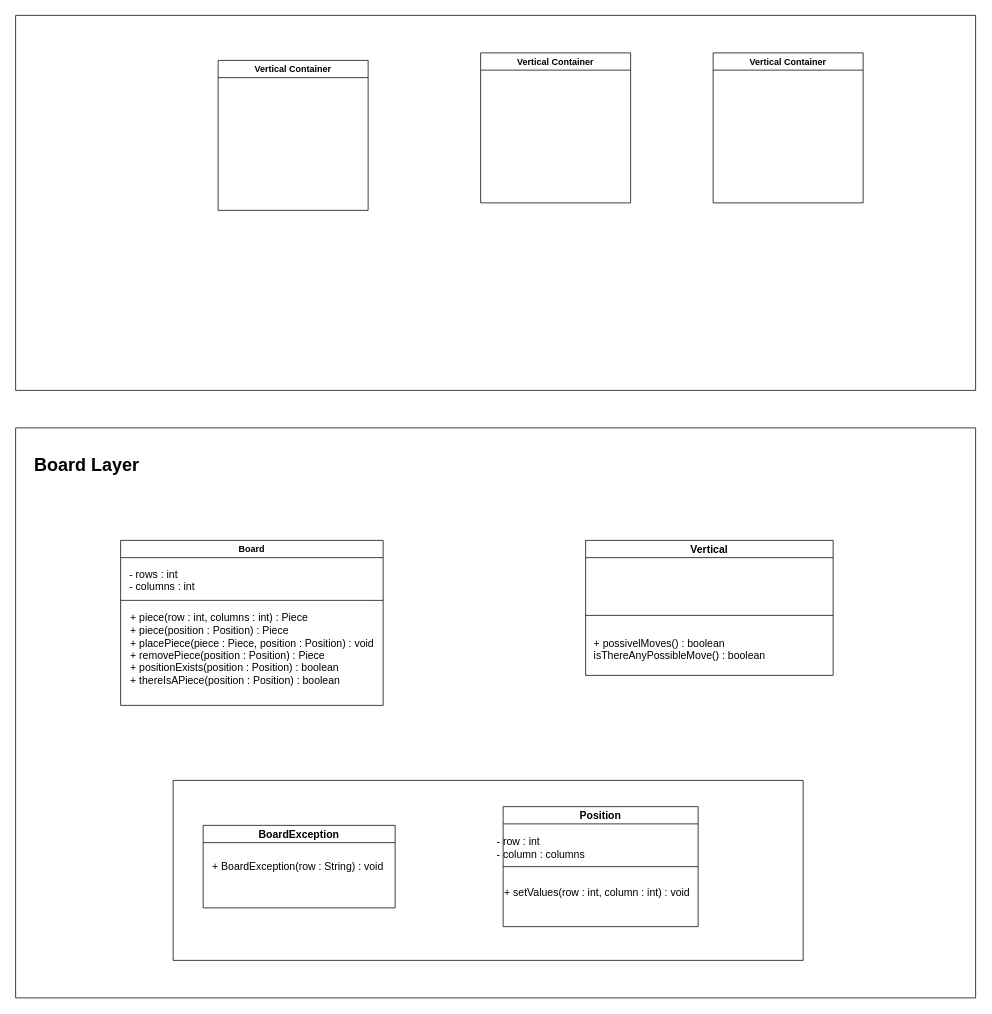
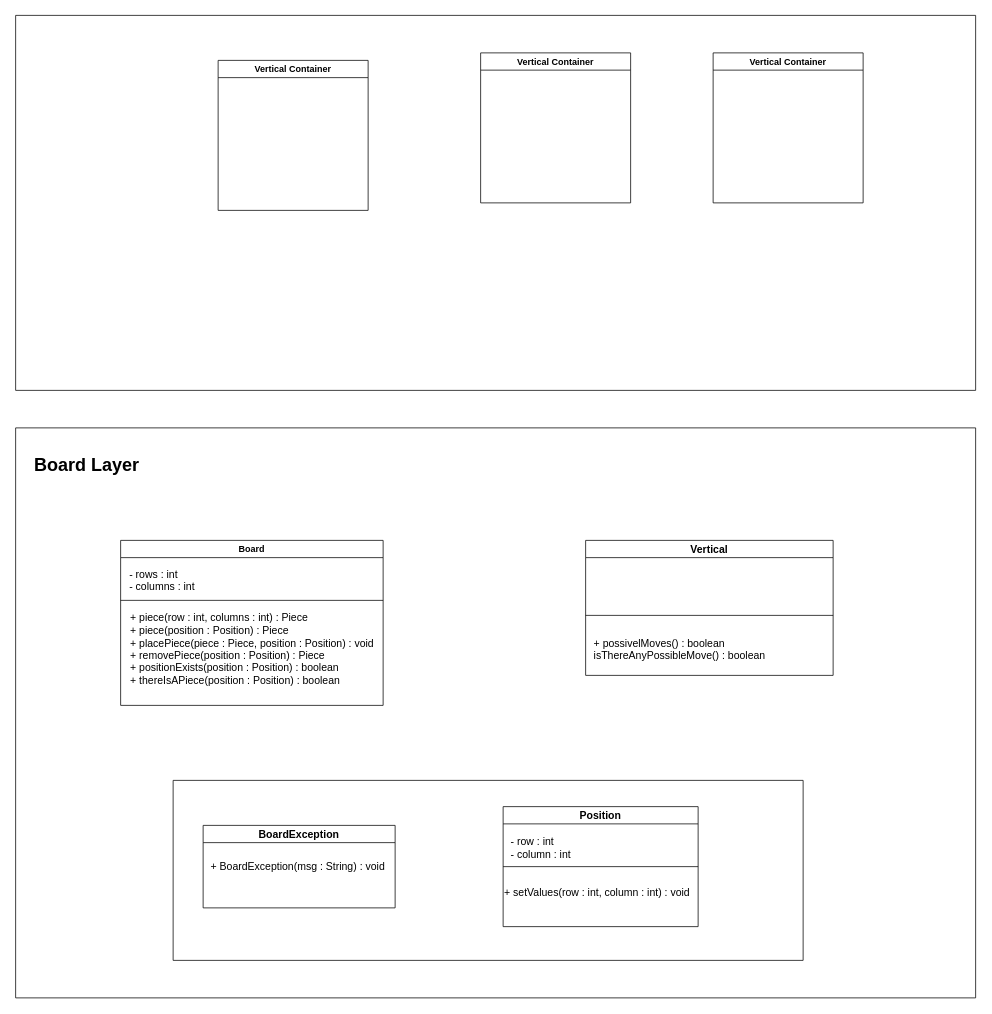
node "- row : int - column : columns": label "- row : int - column : columns" -> "- row : int - column : int"
node "+ BoardException(row : String) : void": label "+ BoardException(row : String) : void" -> "+ BoardException(msg : String) : void"
